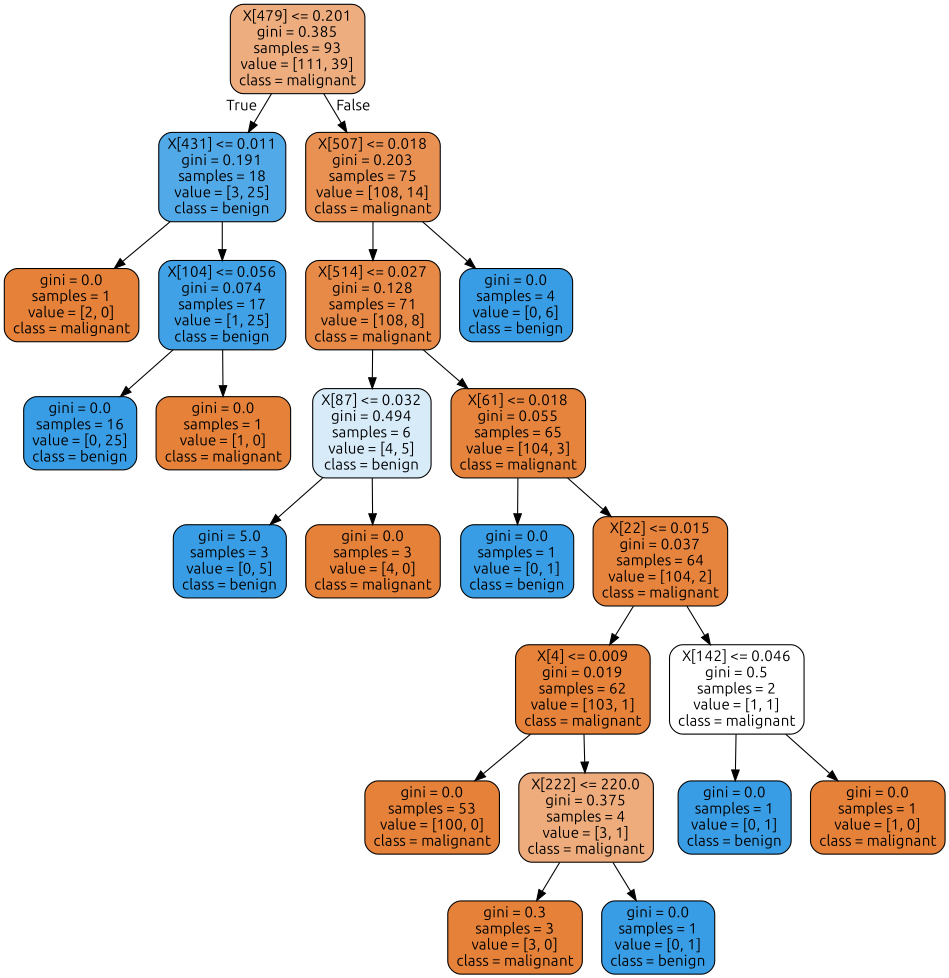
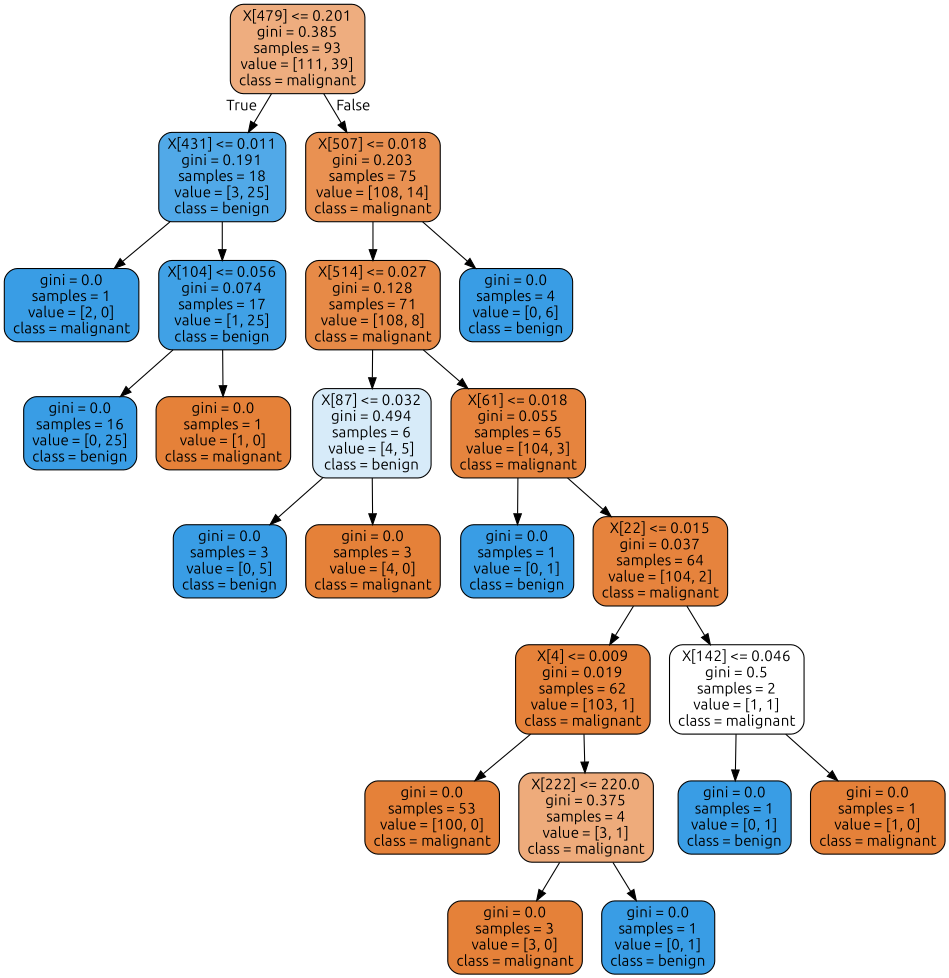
node "gini = 0.0 samples = 1 value = [2, 0] class = malignant": fillcolor #e58139ff -> #399de5ff
node "gini = 5.0 samples = 3 value = [0, 5] class = benign": label "gini = 5.0 samples = 3 value = [0, 5] class = benign" -> "gini = 0.0 samples = 3 value = [0, 5] class = benign"
node "gini = 0.3 samples = 3 value = [3, 0] class = malignant": label "gini = 0.3 samples = 3 value = [3, 0] class = malignant" -> "gini = 0.0 samples = 3 value = [3, 0] class = malignant"
